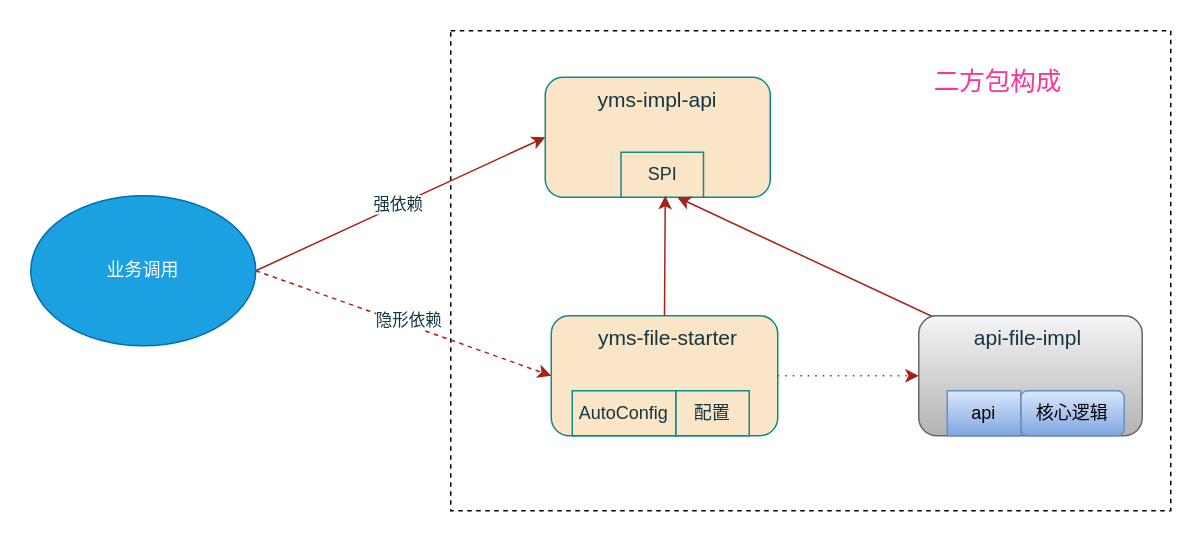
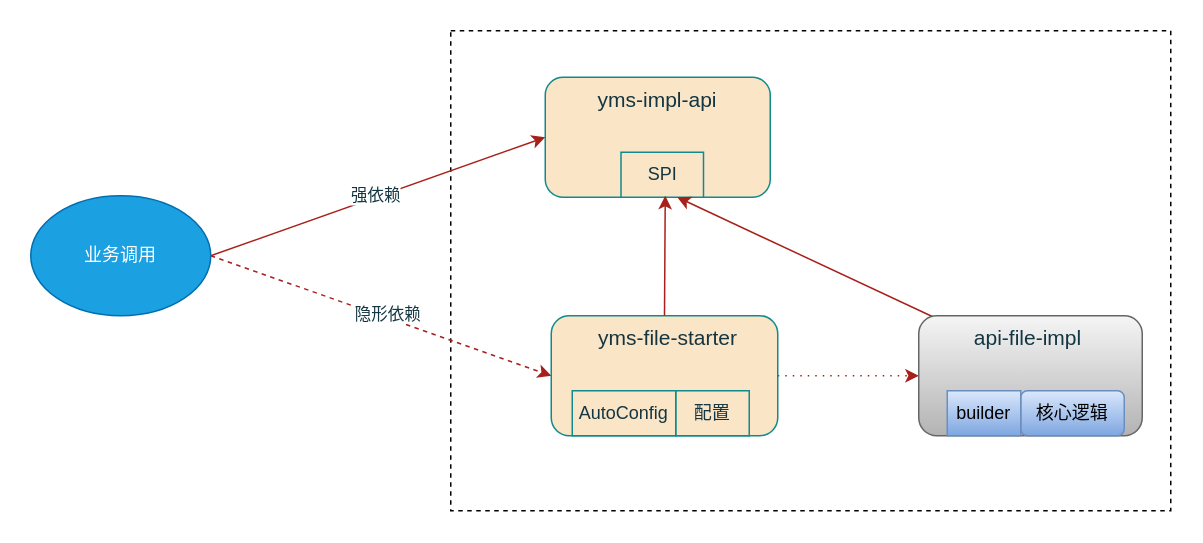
node "二方包构成": removed
node "业务调用": size 225x150 -> 180x120
node "api": label "api" -> "builder"
